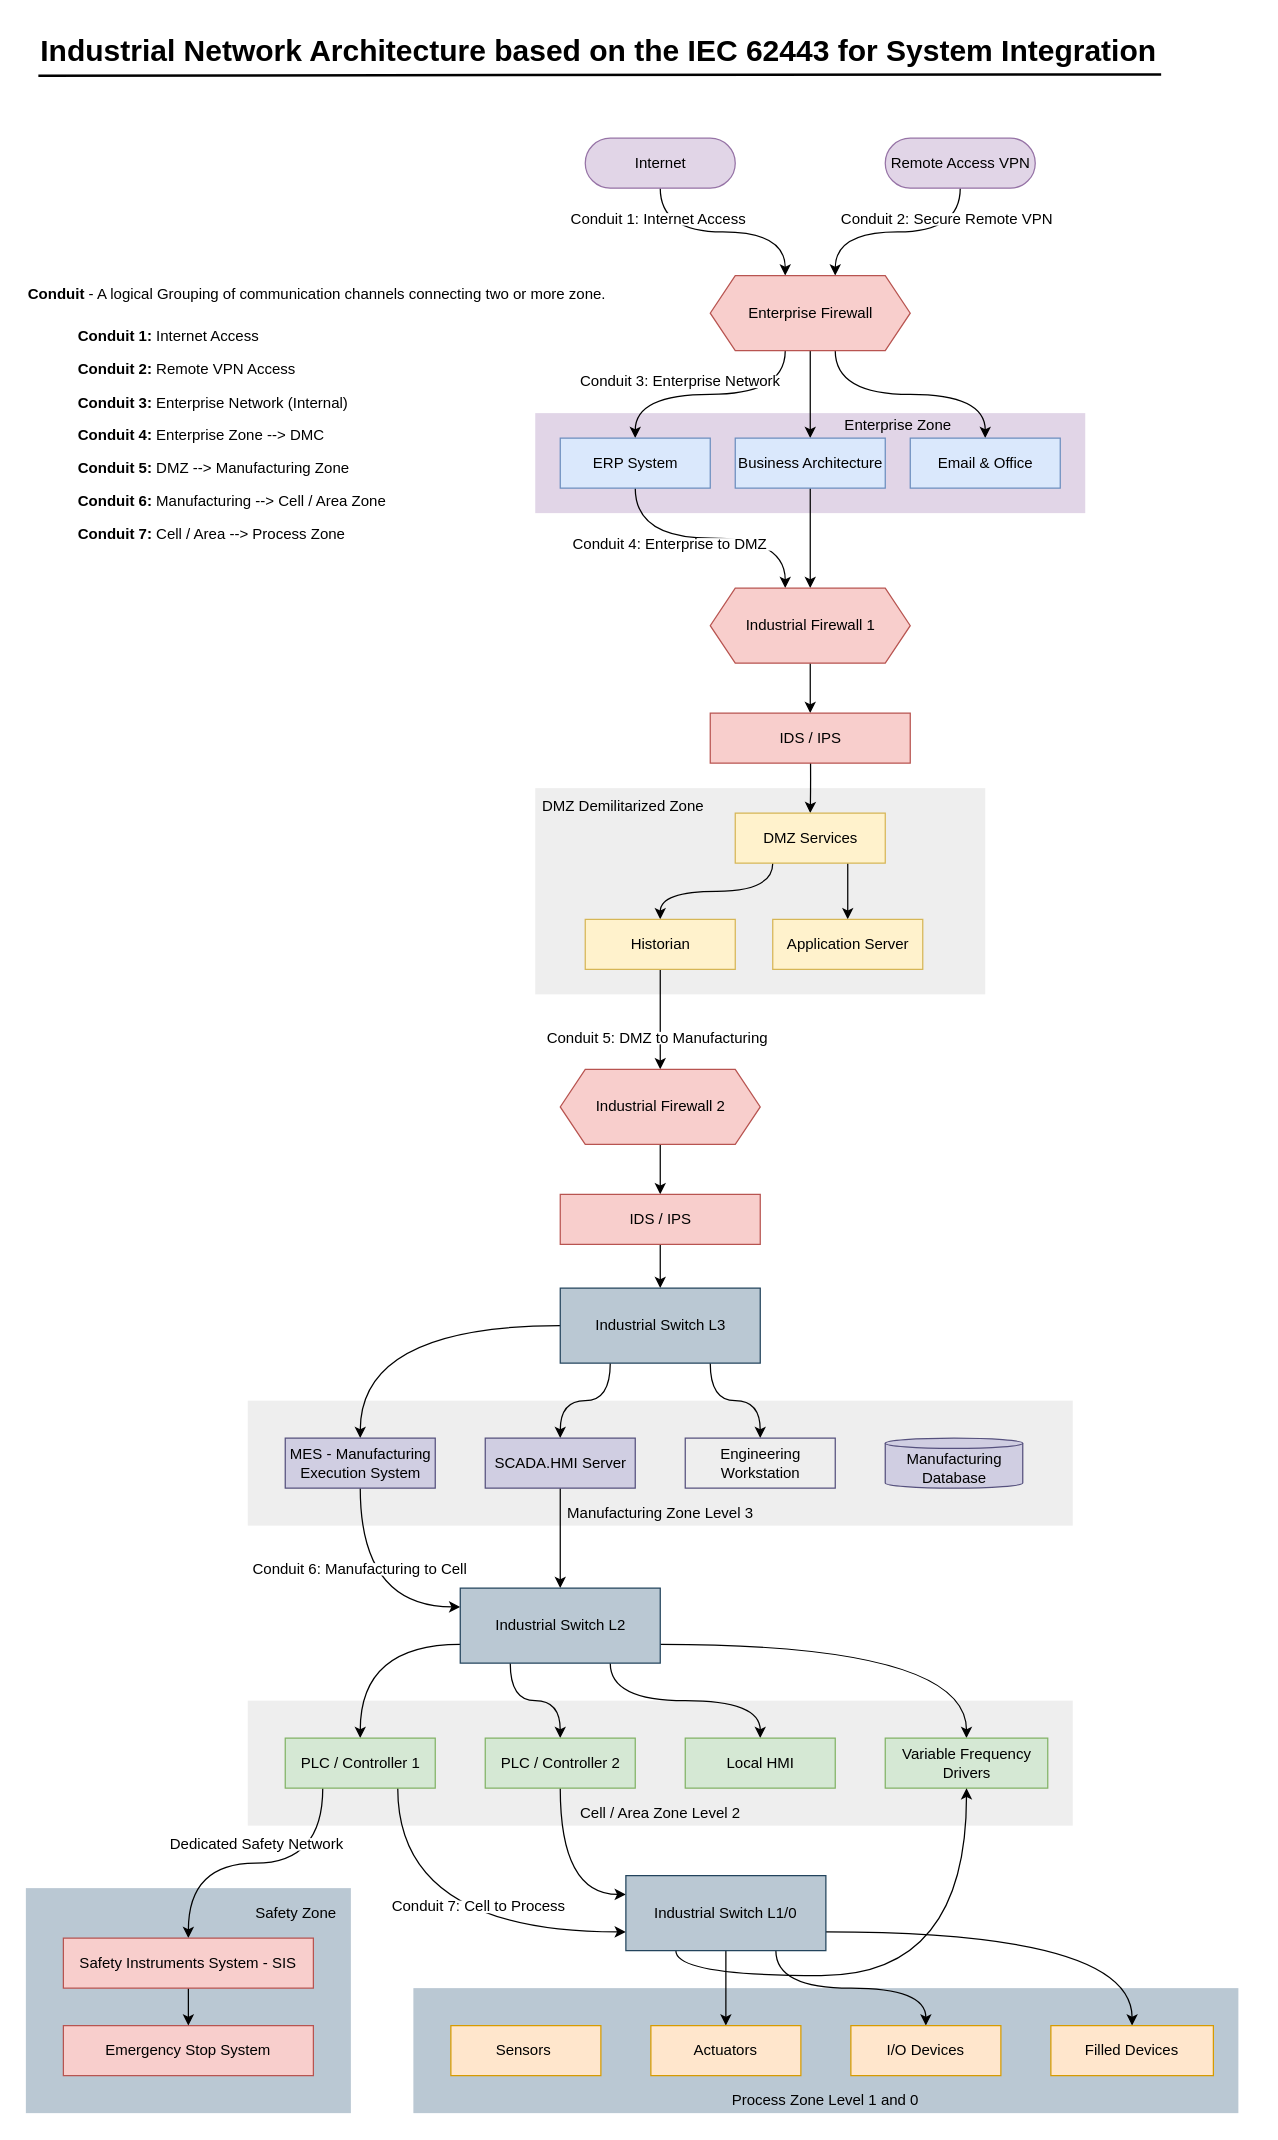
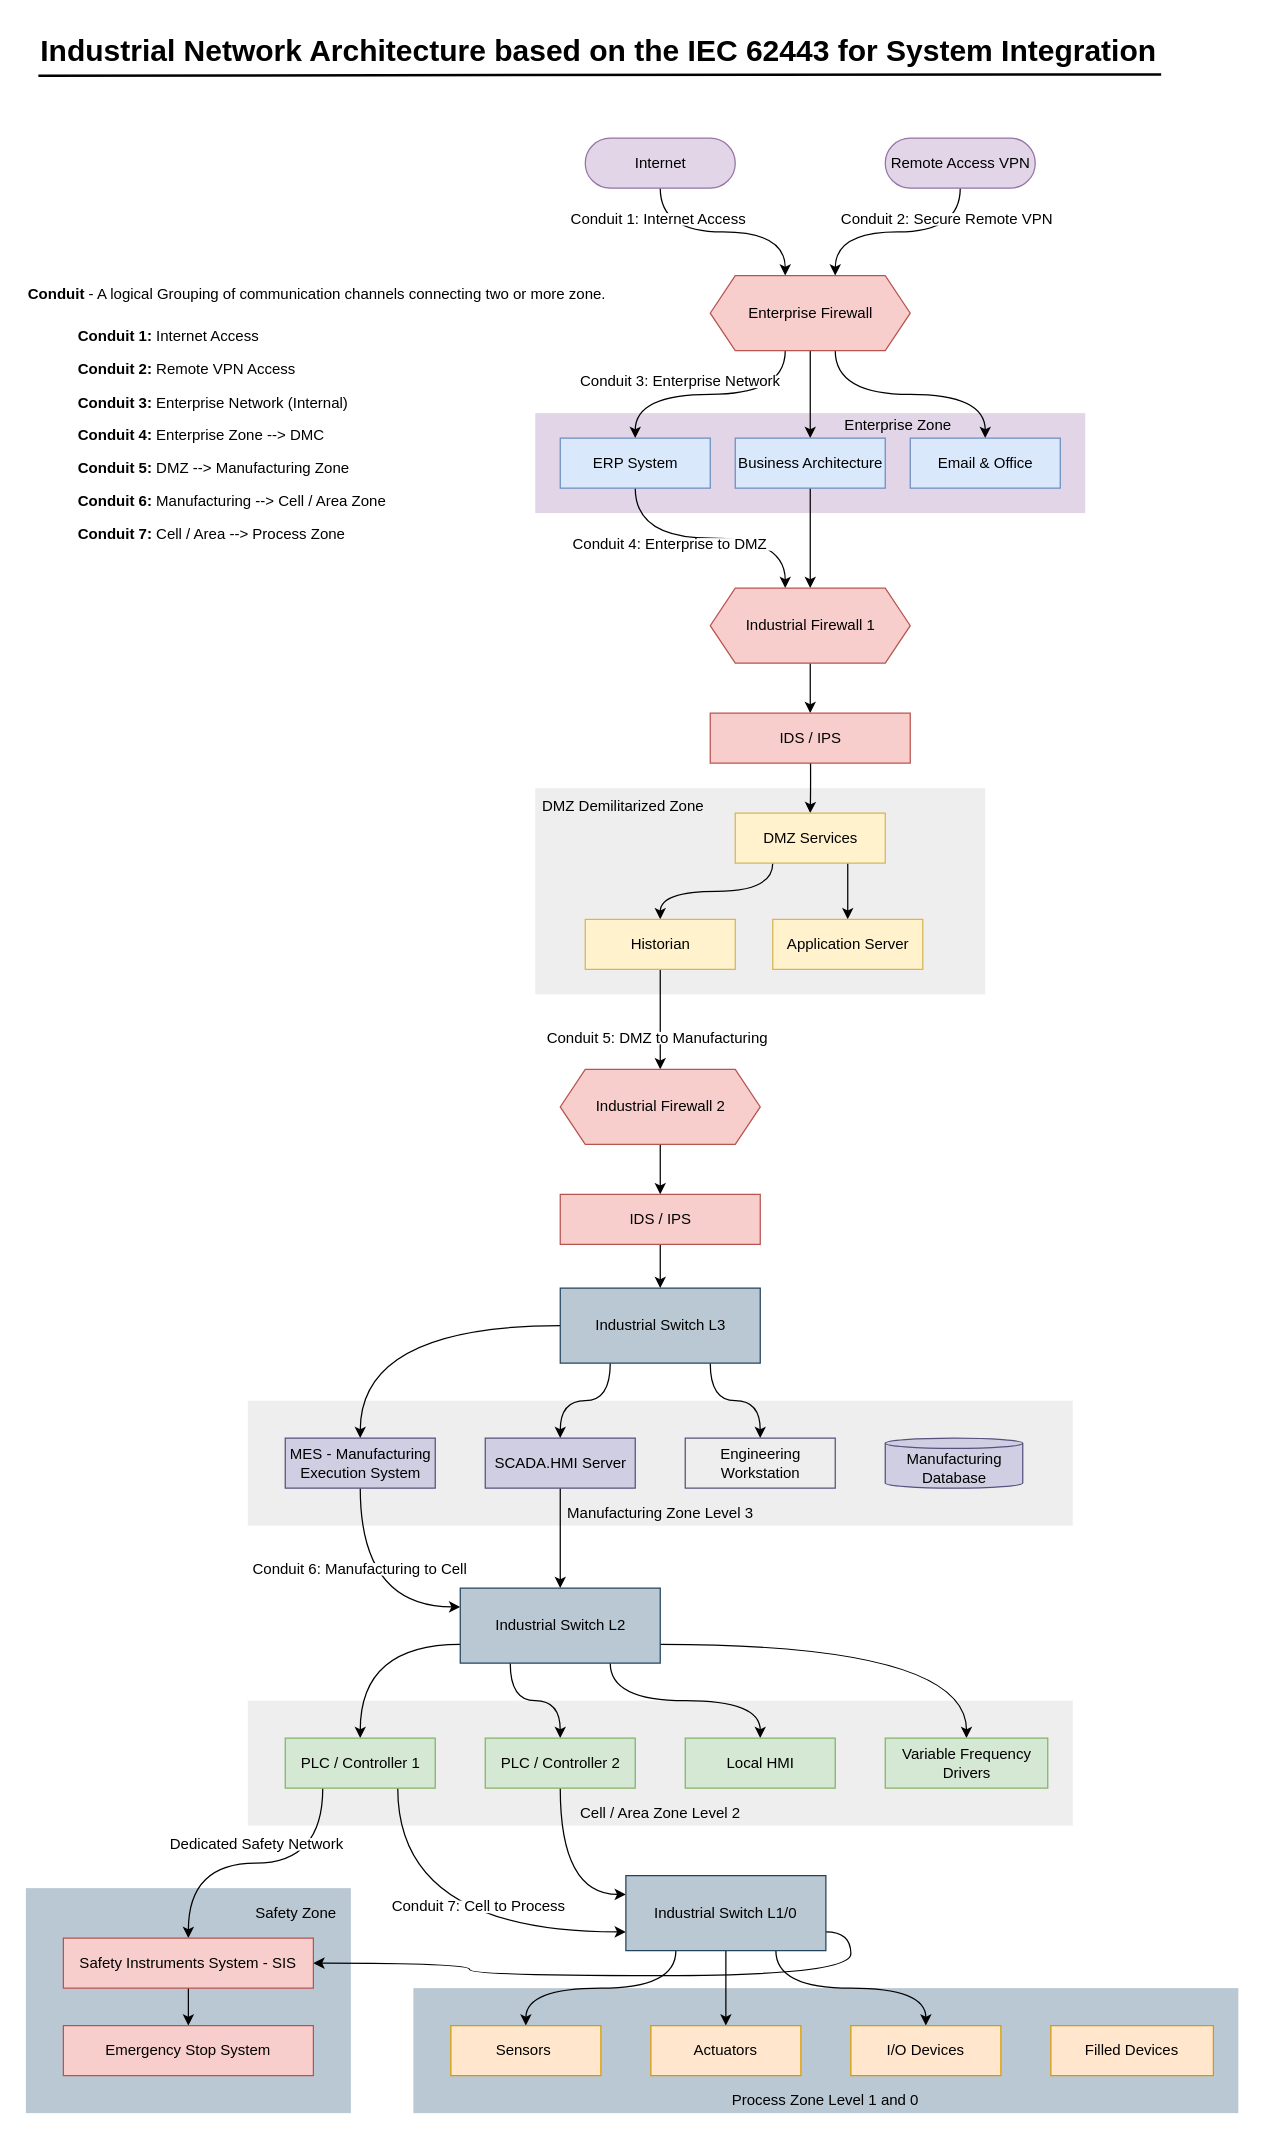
edge "Industrial Switch L1/0" -> "Filled Devices": now "Industrial Switch L1/0" -> "Safety Instruments System - SIS"
edge "Industrial Switch L1/0" -> "Variable Frequency Drivers": now "Industrial Switch L1/0" -> "Sensors"
